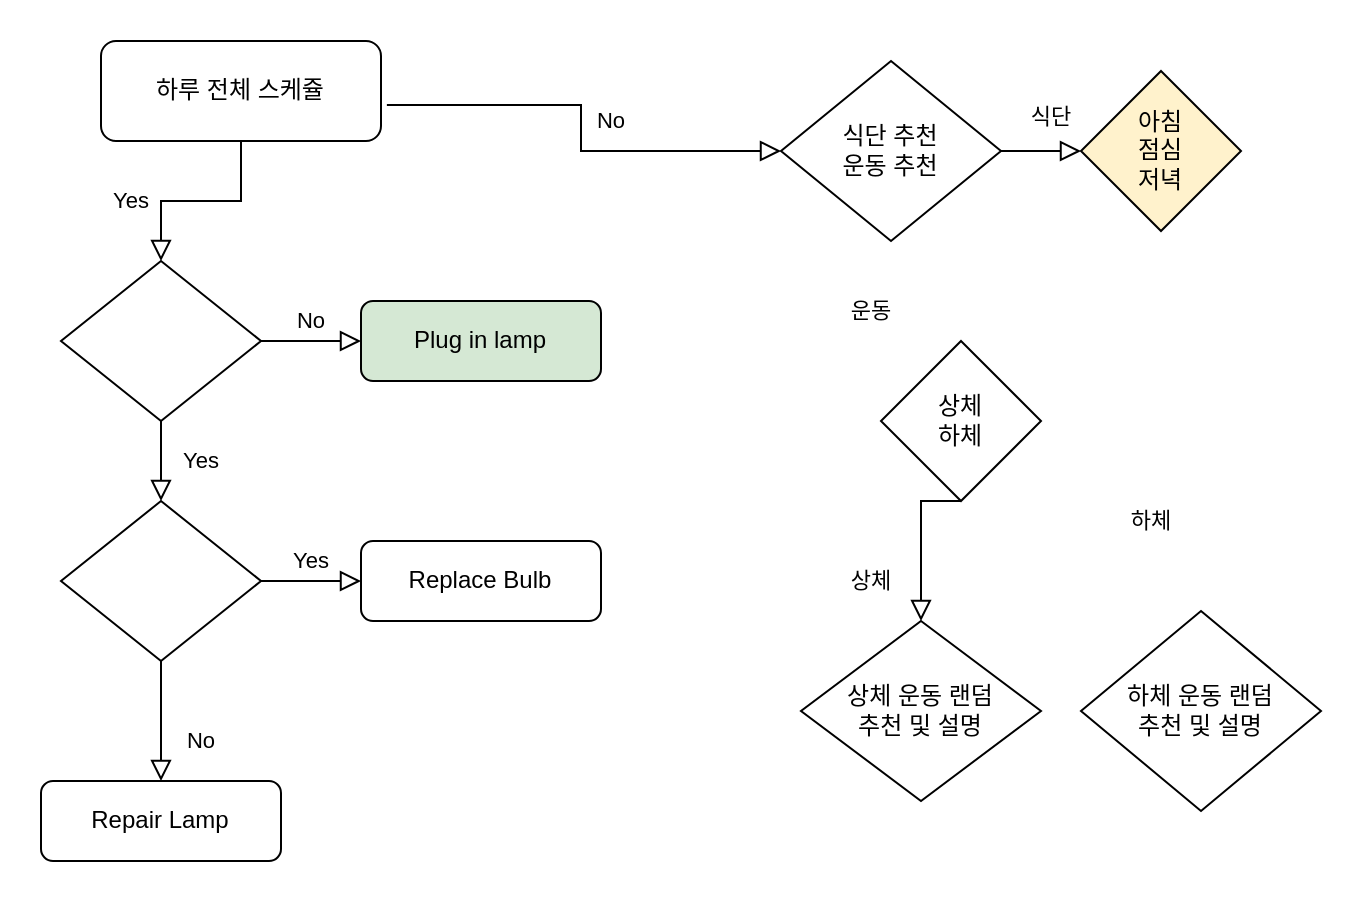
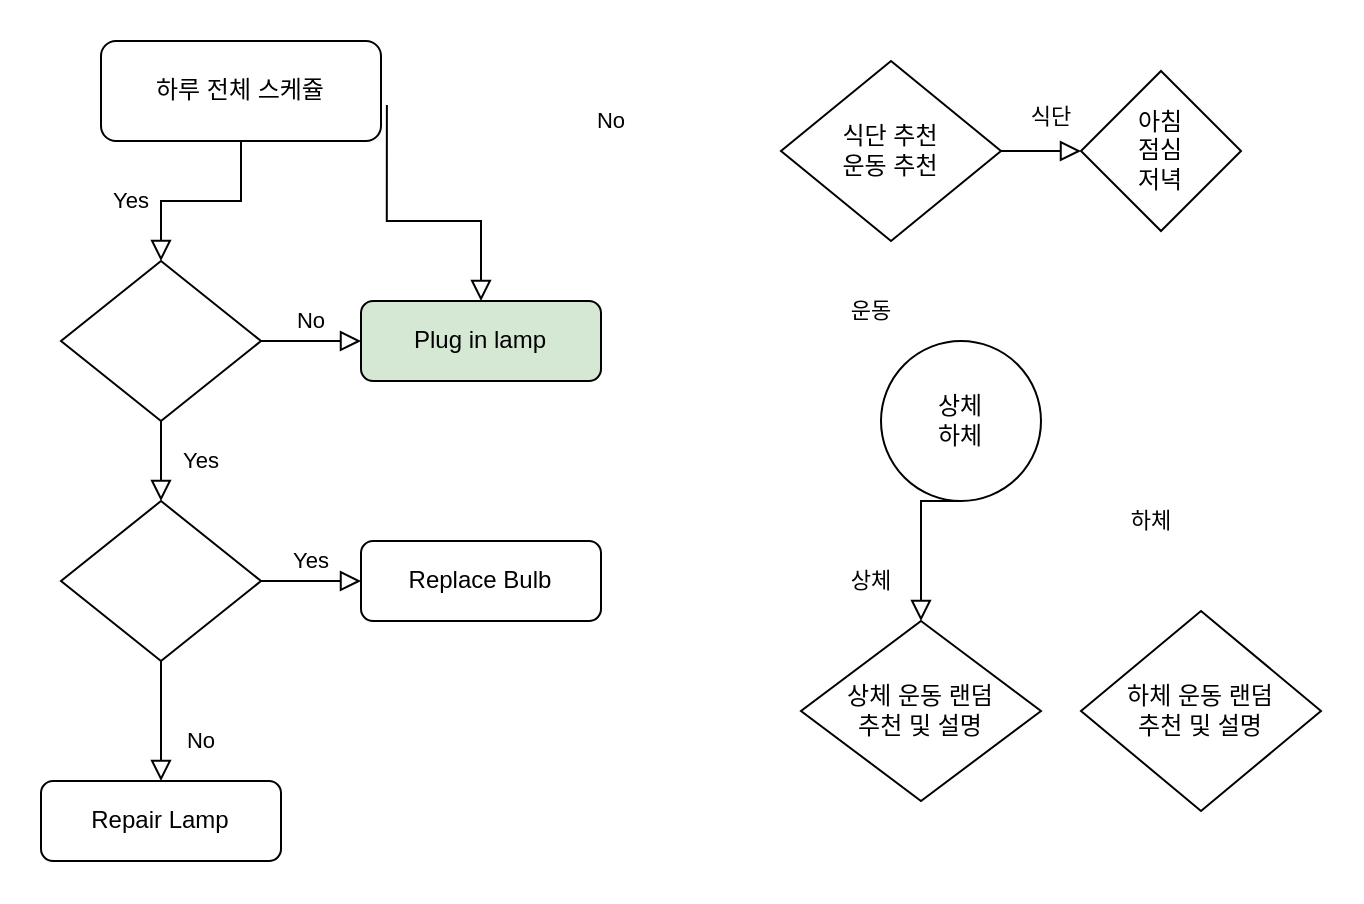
edge "하루 전체 스케쥴" -> "식단 추천운동 추천": now "하루 전체 스케쥴" -> "Plug in lamp"
node "아침 점심 저녁": fillcolor #fff2cc -> #ffffff
node "상체 하체": shape diamond -> ellipse
